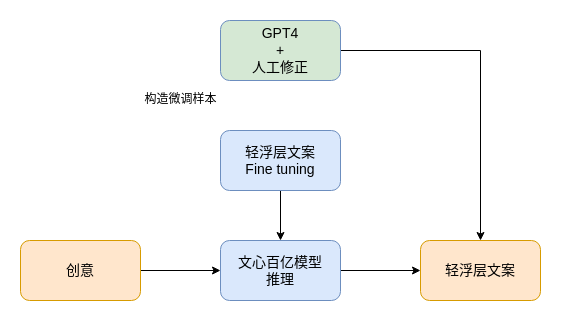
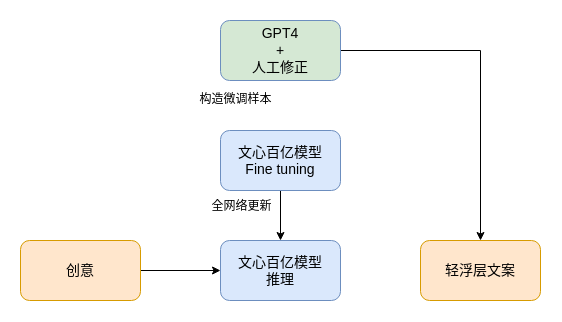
node "构造微调样本": moved (181, 100) -> (236, 100)
node "轻浮层文案 Fine tuning": label "轻浮层文案 Fine tuning" -> "文心百亿模型 Fine tuning"
node "全网络更新": added
edge "文心百亿模型 推理" -> "轻浮层文案": removed
